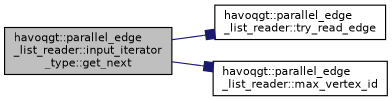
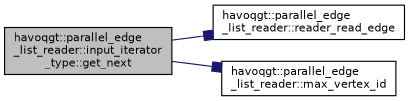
node "havoqgt::parallel_edge _list_reader::try_read_edge": label "havoqgt::parallel_edge _list_reader::try_read_edge" -> "havoqgt::parallel_edge _list_reader::reader_read_edge"
